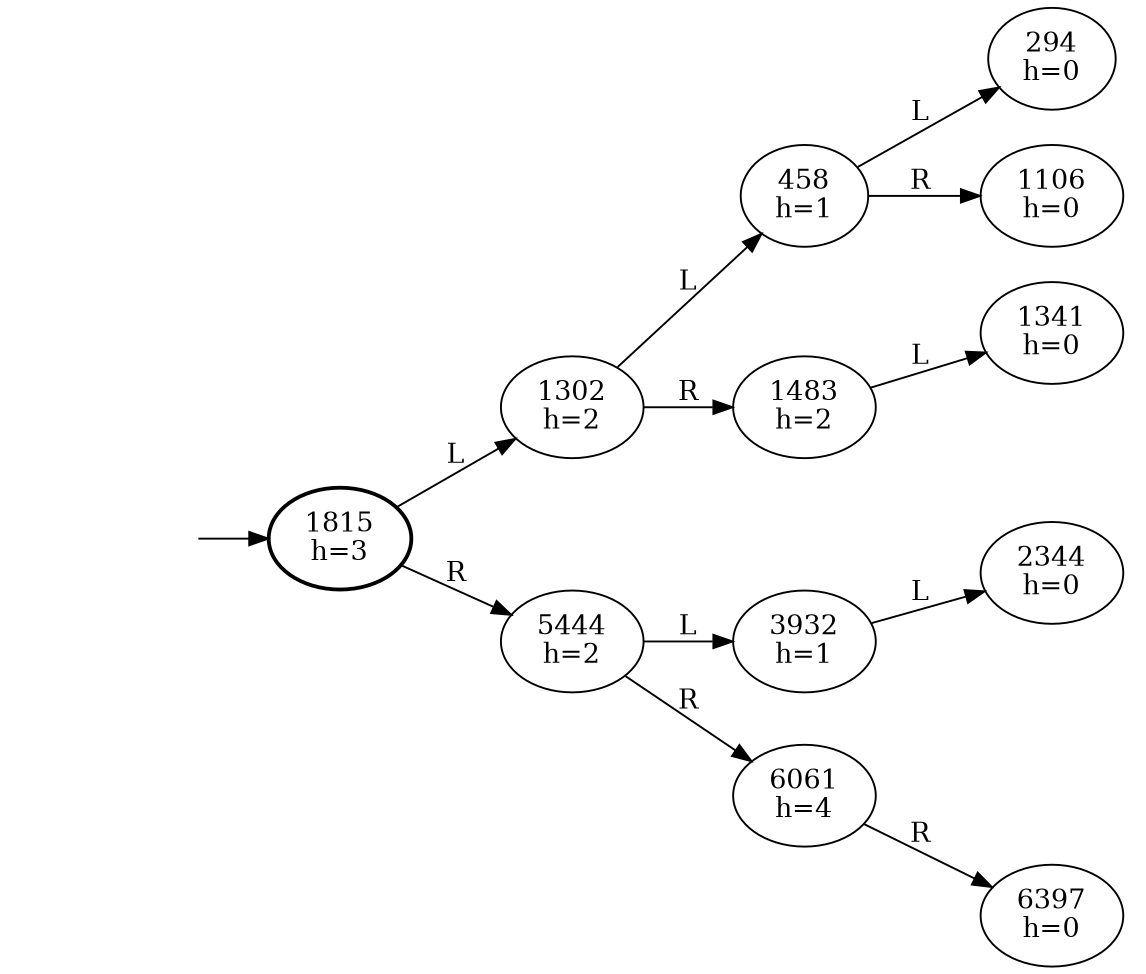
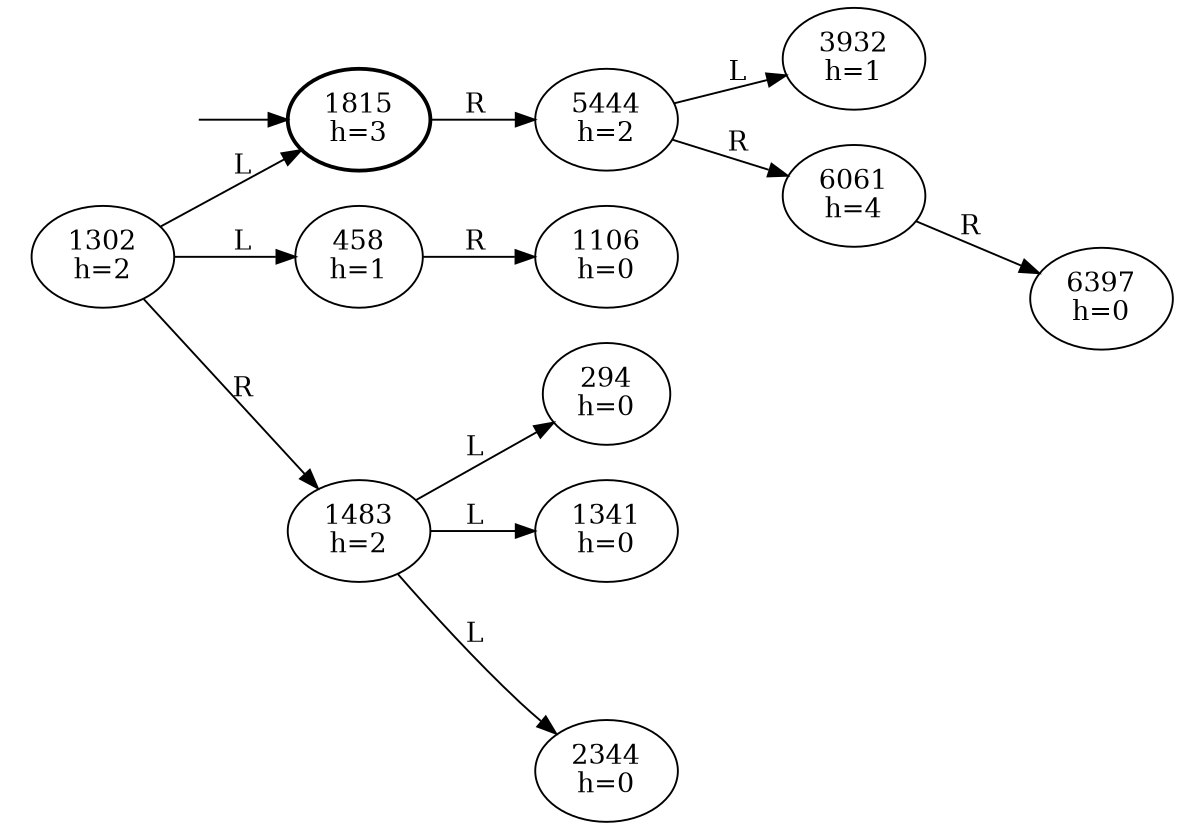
edge "458 h=1" -> "294 h=0": now "1483 h=2" -> "294 h=0"
edge "1815 h=3" -> "1302 h=2": reversed
edge "3932 h=1" -> "2344 h=0": now "1483 h=2" -> "2344 h=0"
